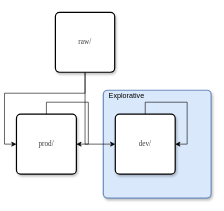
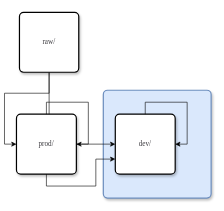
node "raw/": moved (85, 42) -> (49, 42)
node "Explorative": removed
edge "prod/" -> "dev/": added
